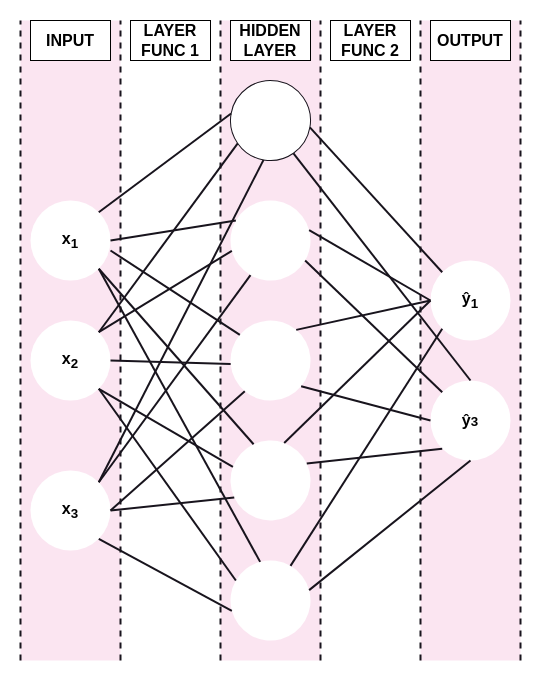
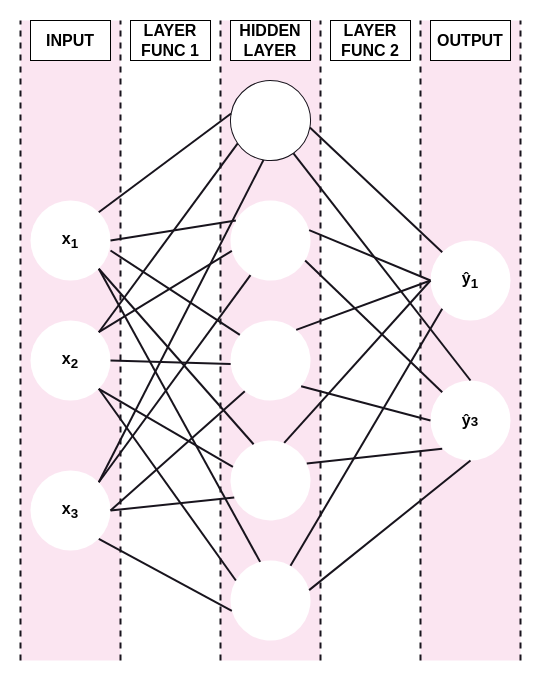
node "ŷ1": moved (471, 301) -> (471, 281)
